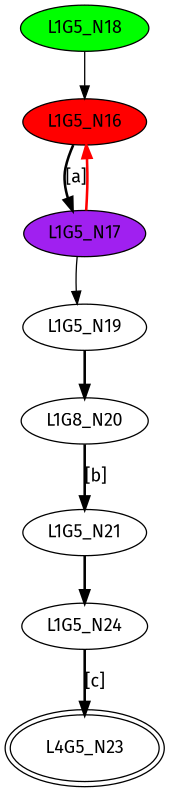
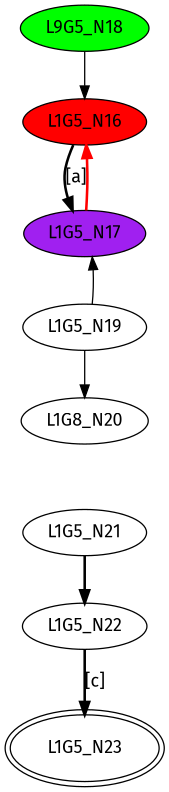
node "L1G5_N18": label "L1G5_N18" -> "L9G5_N18"
edge "L1G5_N17" -> "L1G5_N19": reversed
edge "L1G5_N19" -> "L1G8_N20": style bold -> solid
edge "L1G8_N20" -> "L1G5_N21": removed, label "[b]"
node "L1G5_N24": label "L1G5_N24" -> "L1G5_N22"
node "L4G5_N23": label "L4G5_N23" -> "L1G5_N23"
